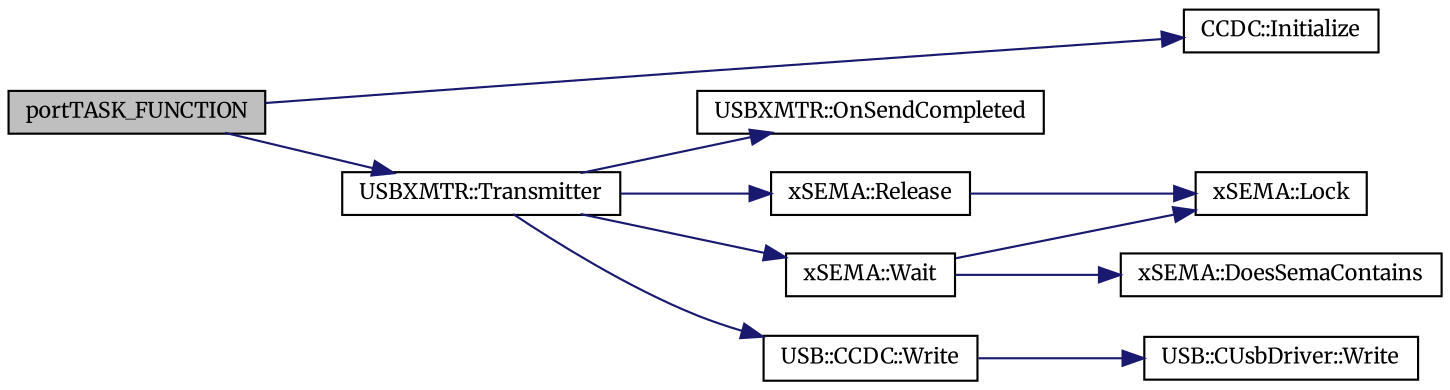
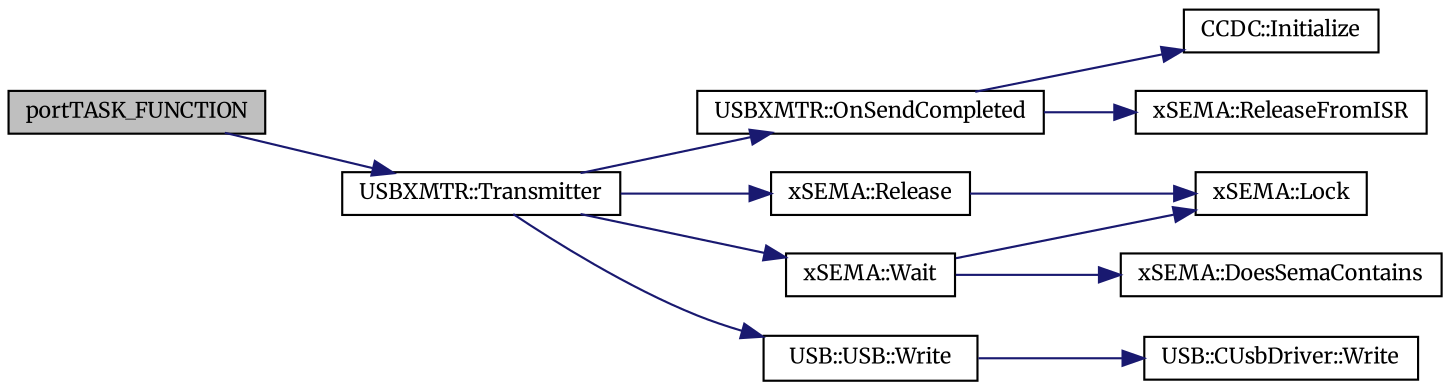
edge "portTASK_FUNCTION" -> "CCDC::Initialize": now "USBXMTR::OnSendCompleted" -> "CCDC::Initialize"
node "xSEMA::ReleaseFromISR": added
node "USB::CCDC::Write": label "USB::CCDC::Write" -> "USB::USB::Write"
